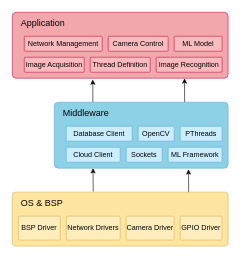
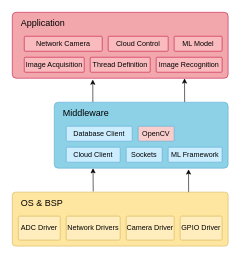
node "Network Management": label "Network Management" -> "Network Camera"
node "Camera Control": label "Camera Control" -> "Cloud Control"
node "OpenCV": fillcolor #cbedfe -> #f8cecc
node "PThreads": removed
node "BSP Driver": label "BSP Driver" -> "ADC Driver"
